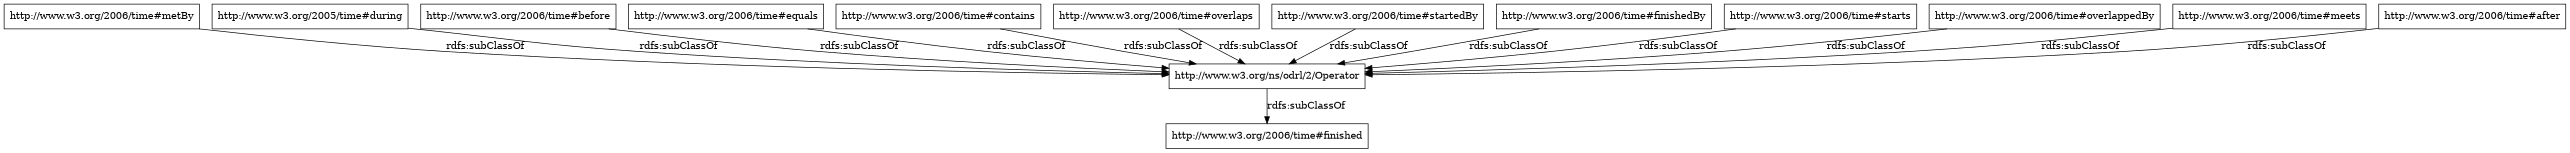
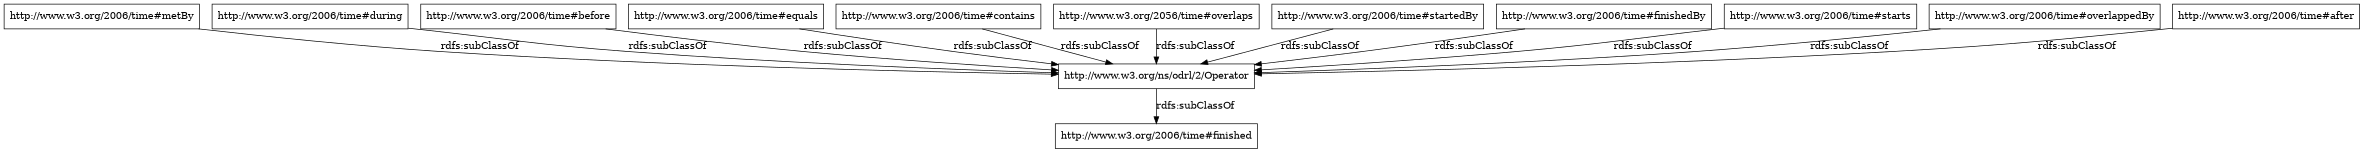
node "http://www.w3.org/2005/time#during": label "http://www.w3.org/2005/time#during" -> "http://www.w3.org/2006/time#during"
node "http://www.w3.org/2006/time#overlaps": label "http://www.w3.org/2006/time#overlaps" -> "http://www.w3.org/2056/time#overlaps"
node "http://www.w3.org/2006/time#meets": removed
